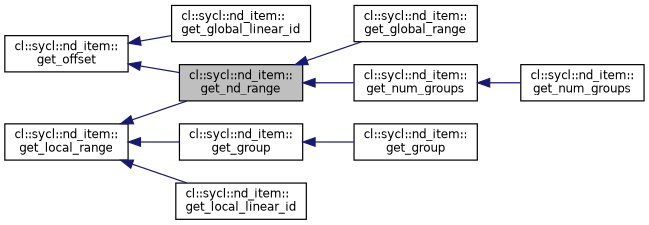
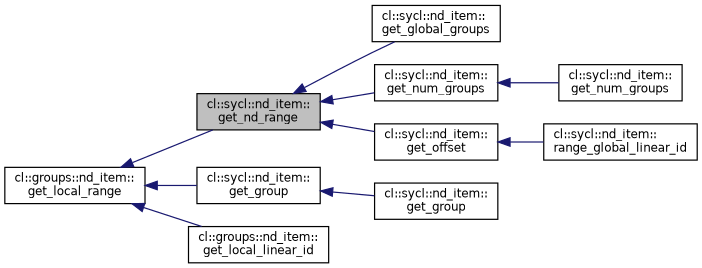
node "cl::sycl::nd_item:: get_global_linear_id": label "cl::sycl::nd_item:: get_global_linear_id" -> "cl::sycl::nd_item:: range_global_linear_id"
node "cl::sycl::nd_item:: get_global_range": label "cl::sycl::nd_item:: get_global_range" -> "cl::sycl::nd_item:: get_global_groups"
edge "cl::sycl::nd_item:: get_nd_range" -> "cl::sycl::nd_item:: get_offset": reversed
node "cl::sycl::nd_item:: get_local_range": label "cl::sycl::nd_item:: get_local_range" -> "cl::groups::nd_item:: get_local_range"
node "cl::sycl::nd_item:: get_local_linear_id": label "cl::sycl::nd_item:: get_local_linear_id" -> "cl::groups::nd_item:: get_local_linear_id"
